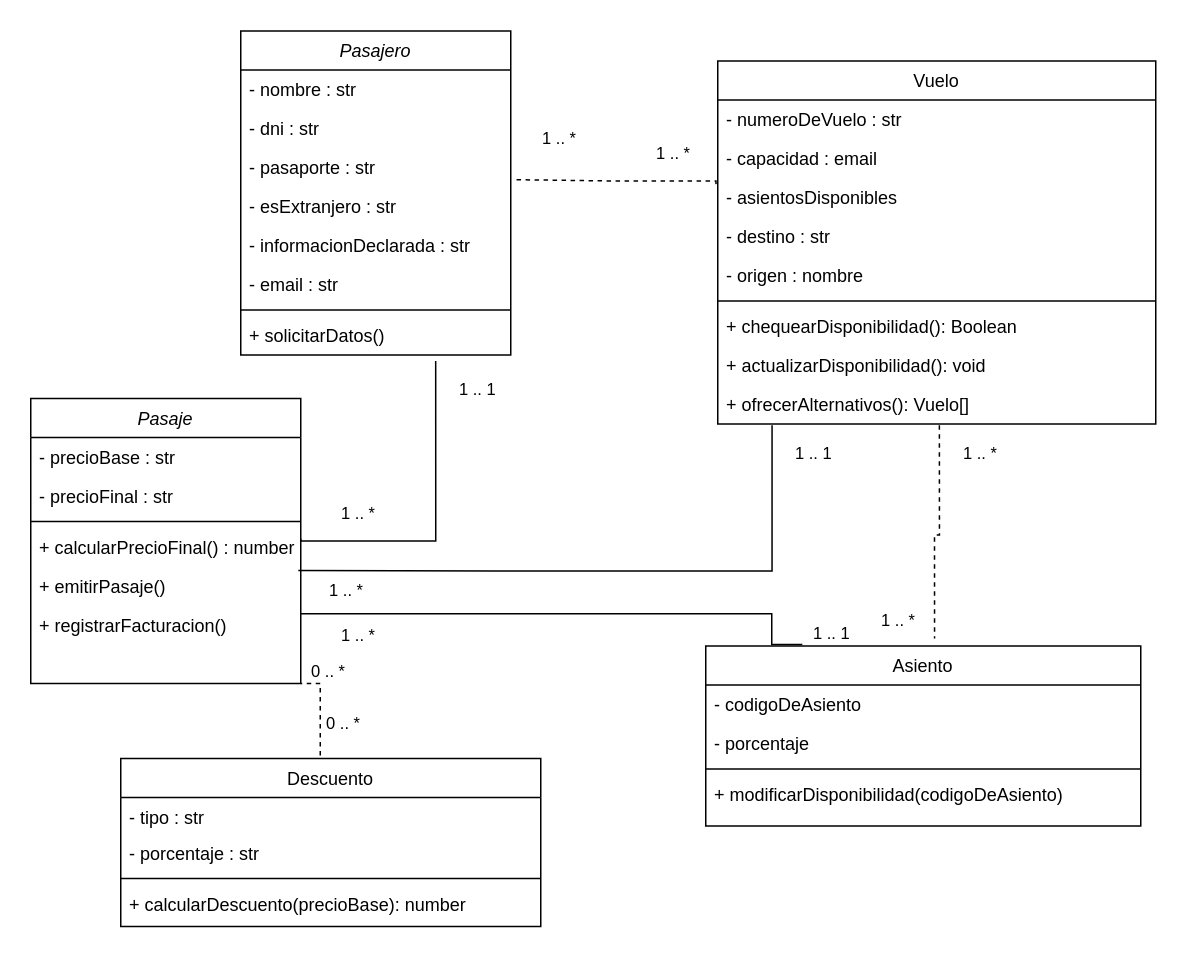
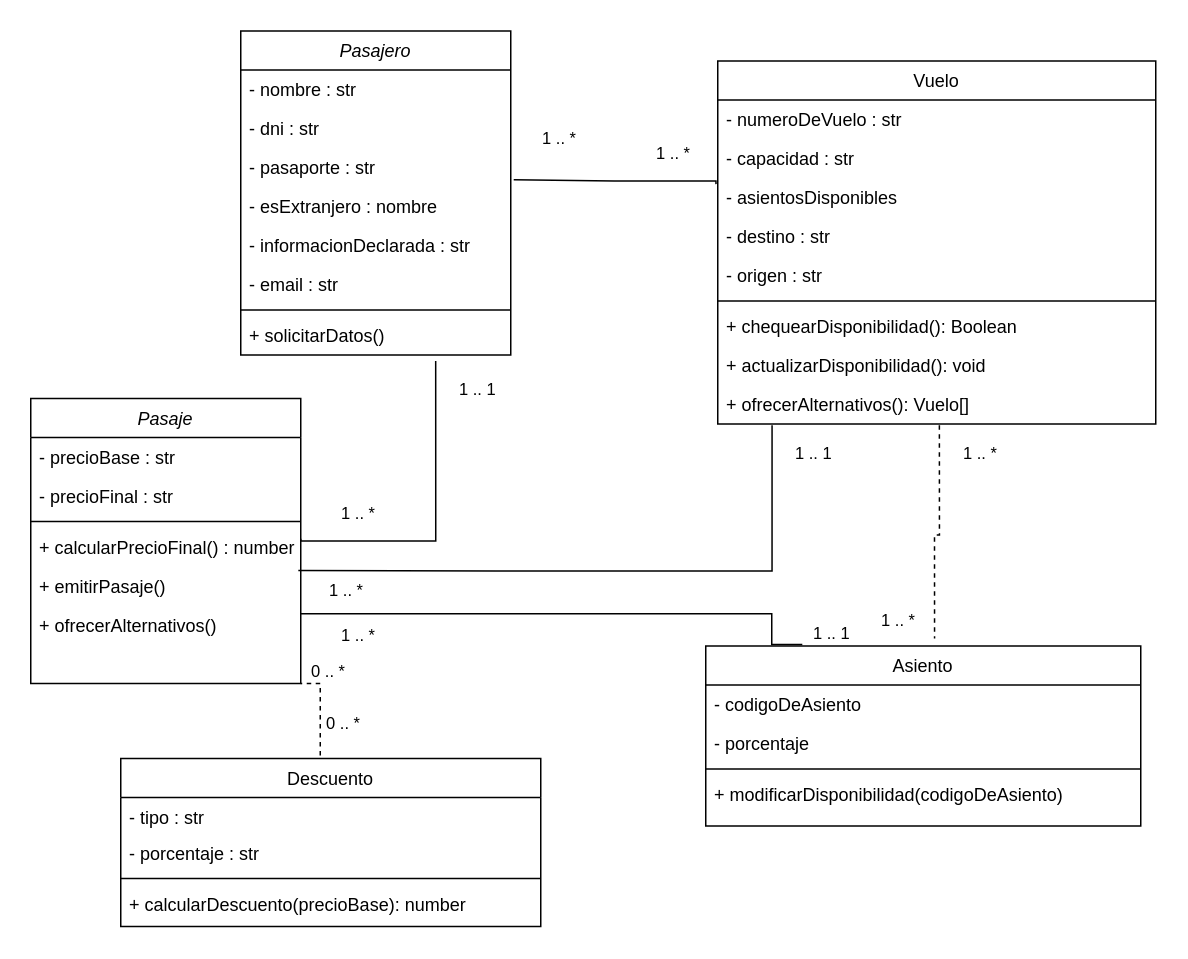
node "- capacidad : email": label "- capacidad : email" -> "- capacidad : str"
edge "- pasaporte : str" -- "- asientosDisponibles": style dashed -> solid
node "- esExtranjero : str": label "- esExtranjero : str" -> "- esExtranjero : nombre"
node "- origen : nombre": label "- origen : nombre" -> "- origen : str"
node "+ registrarFacturacion()": label "+ registrarFacturacion()" -> "+ ofrecerAlternativos()"
